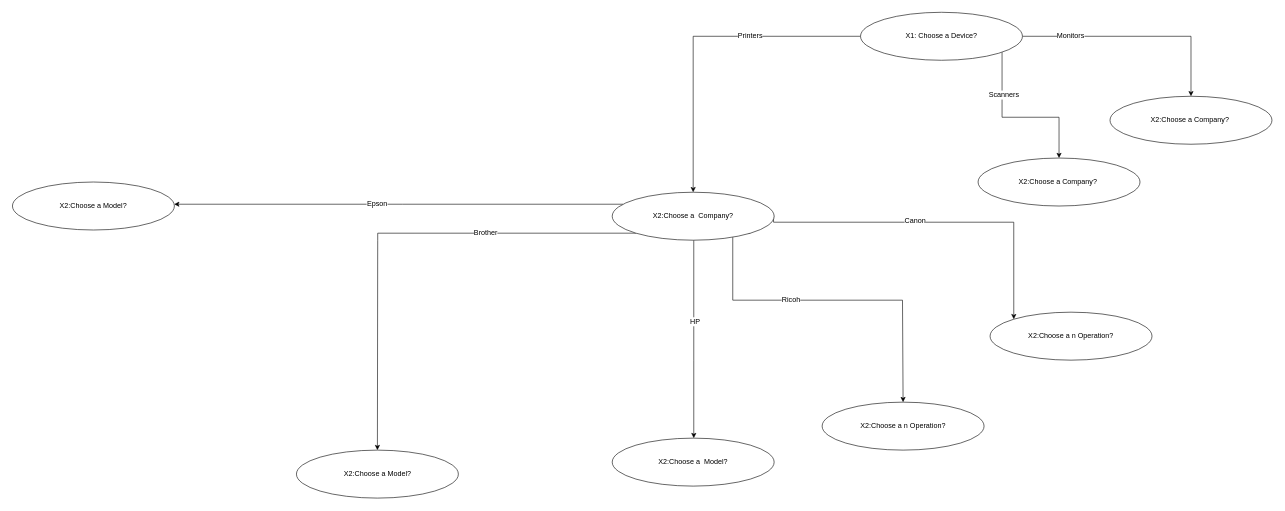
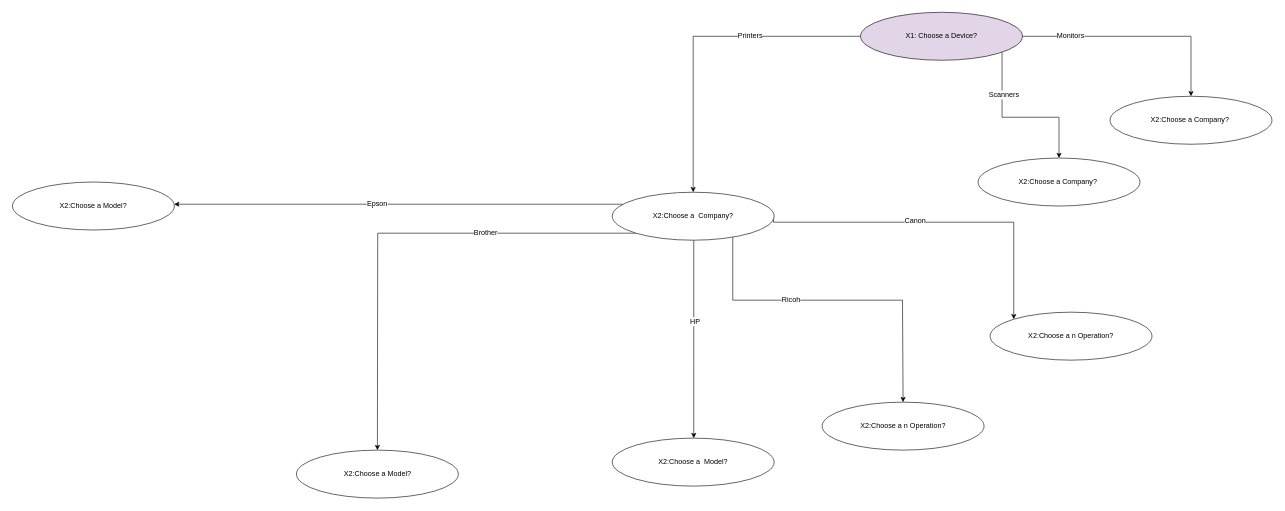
node "X1: Choose a Device?": fillcolor #ffffff -> #e1d5e7
